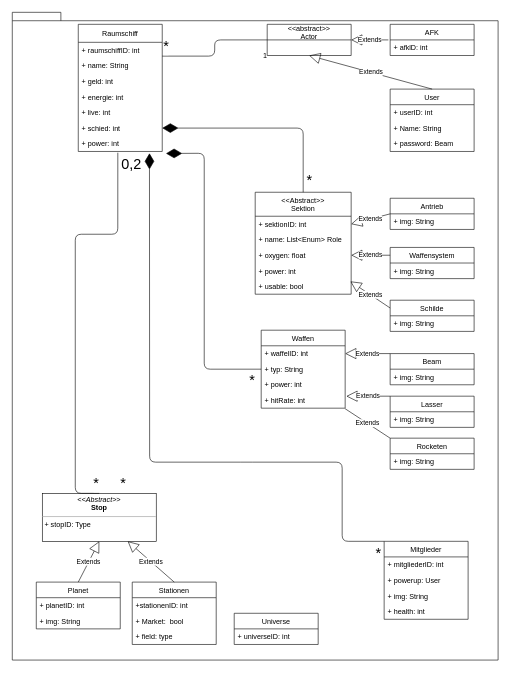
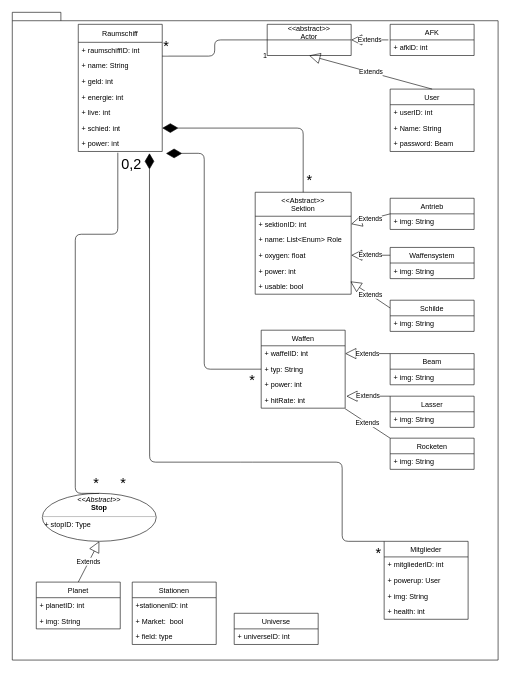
node "<<Abstract>> Stop + stopID: Type": shape rectangle -> ellipse
edge "Stationen" -> "<<Abstract>> Stop + stopID: Type": removed, label "Extends"
